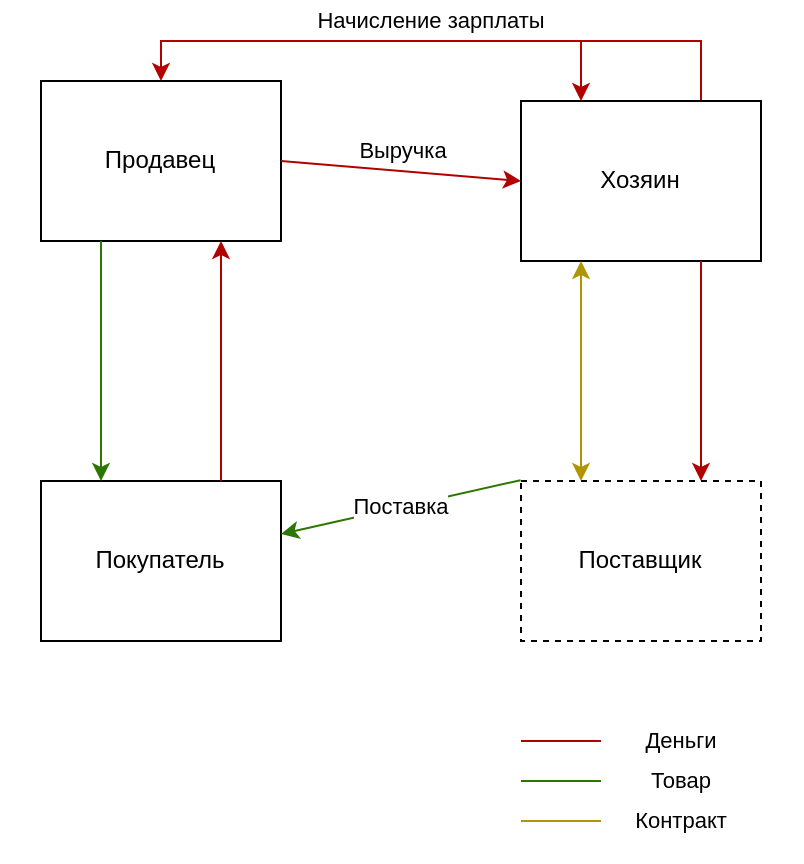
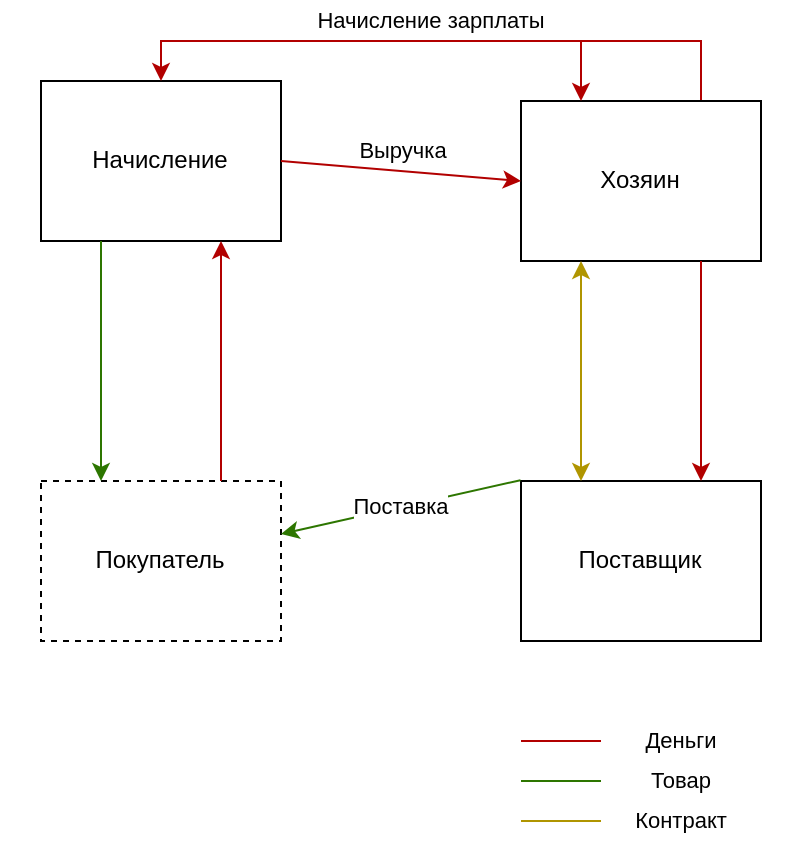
node "Продавец": label "Продавец" -> "Начисление"
node "Покупатель": style solid -> dashed
node "Поставщик": style dashed -> solid
